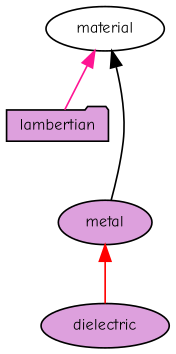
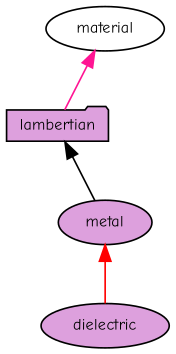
edge "metal" -> "material": now "metal" -> "lambertian"
